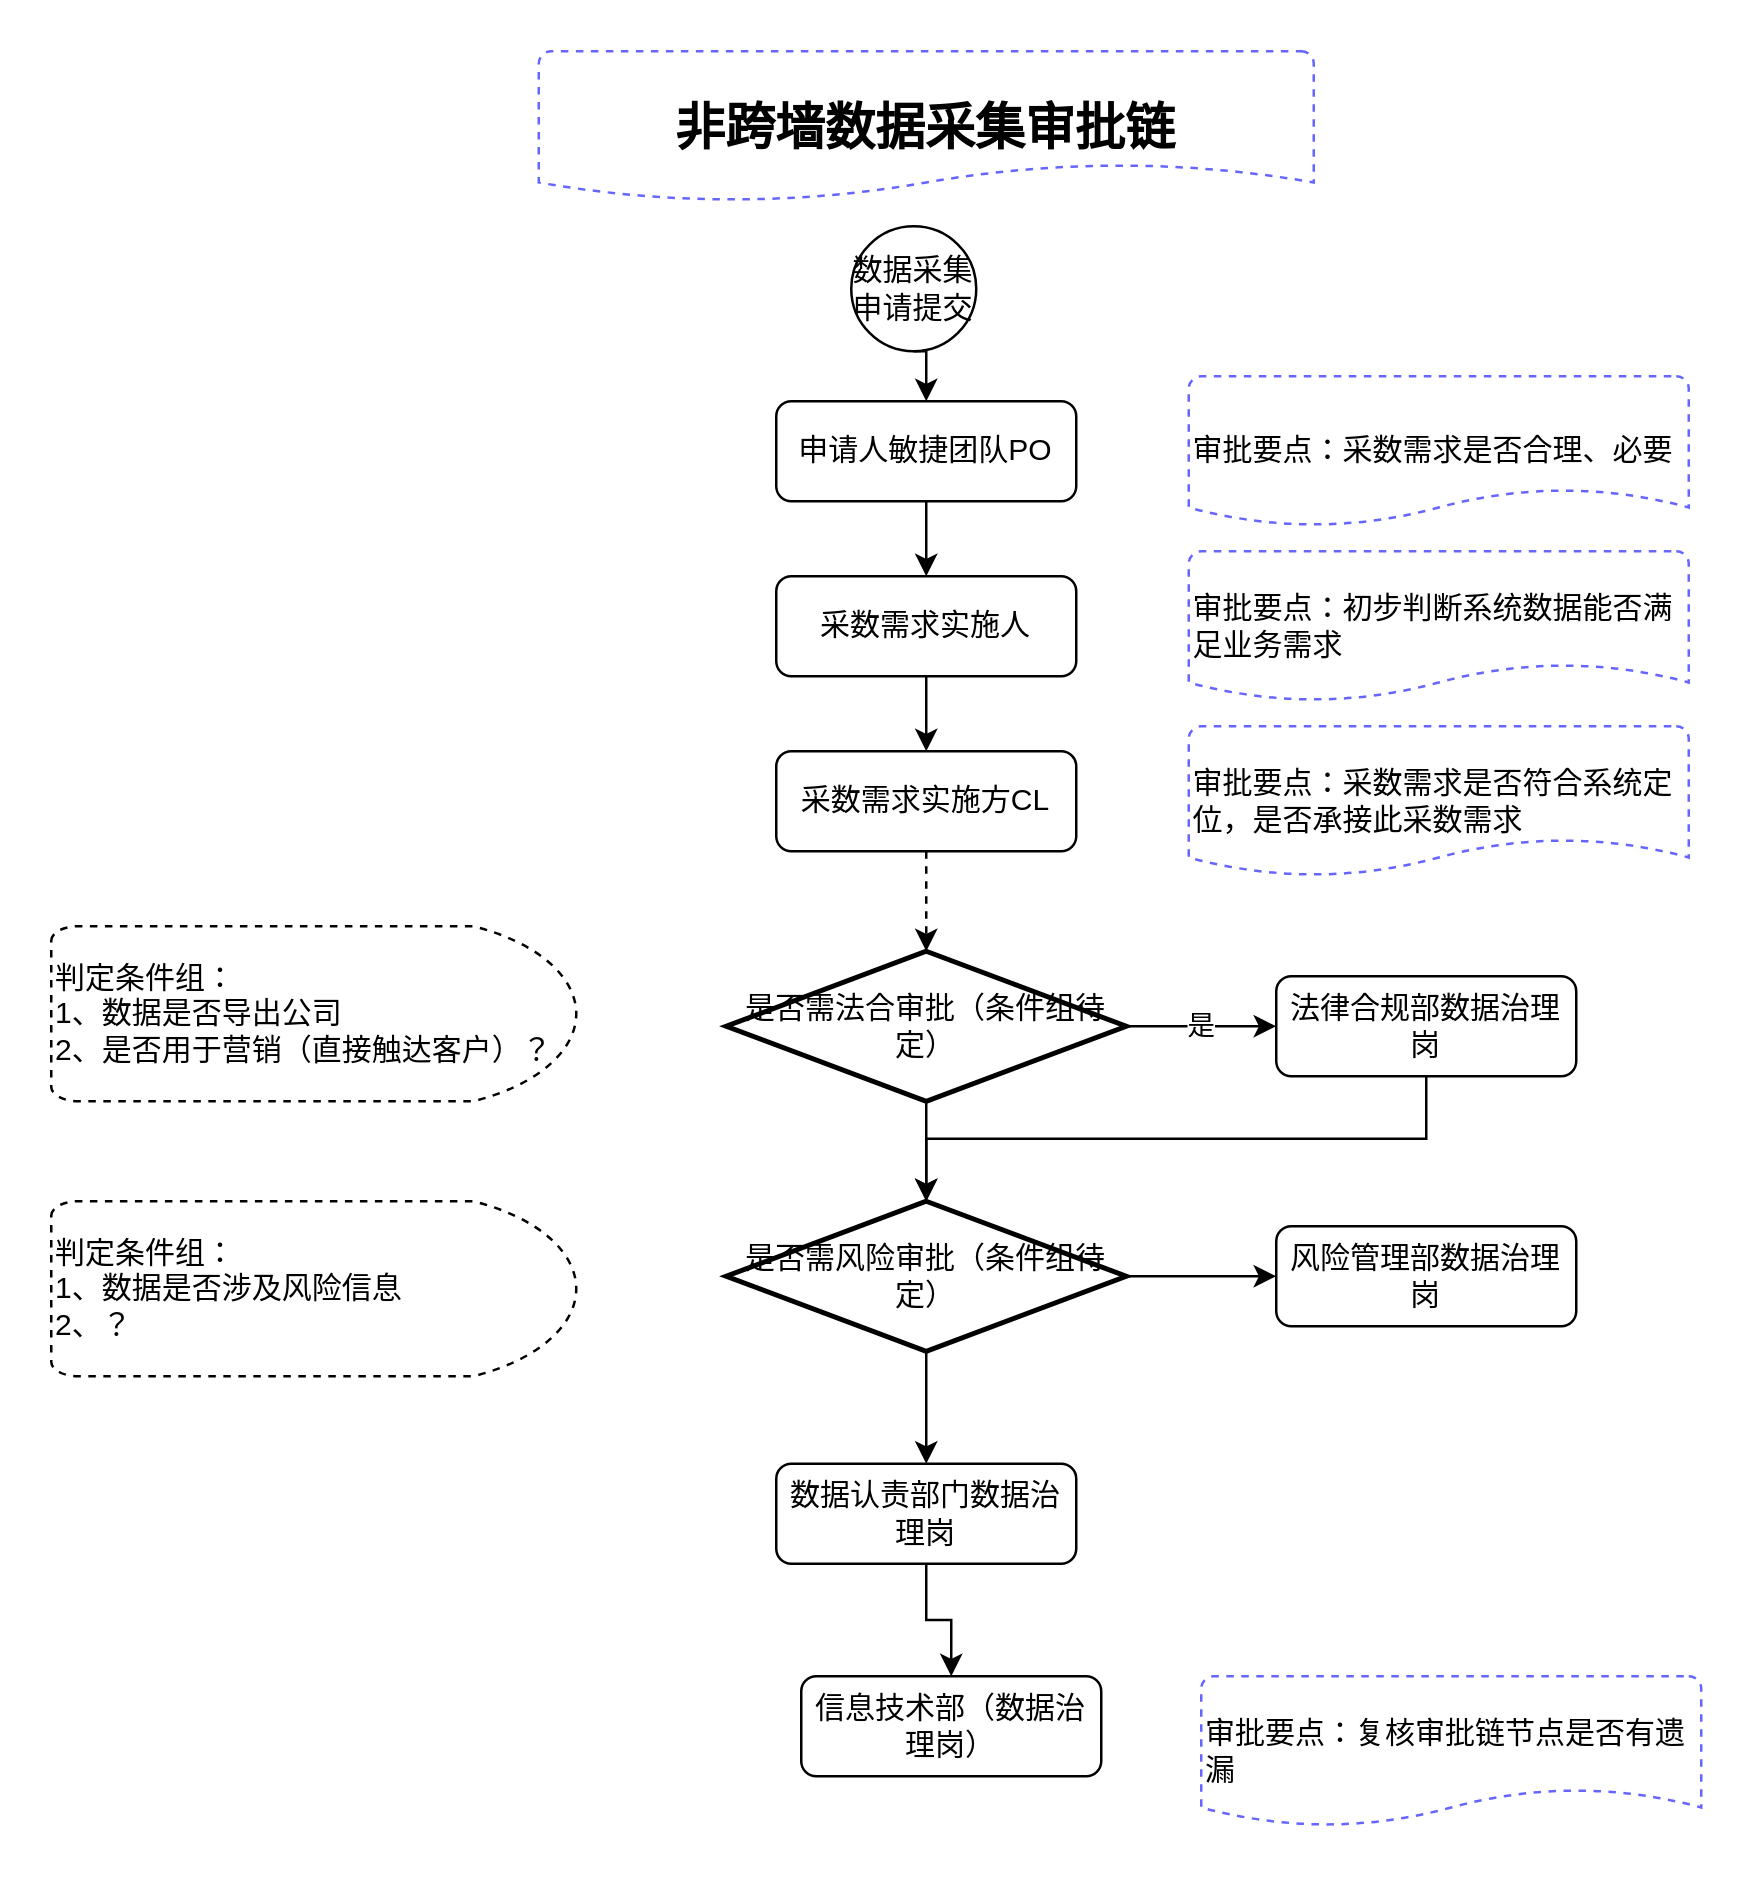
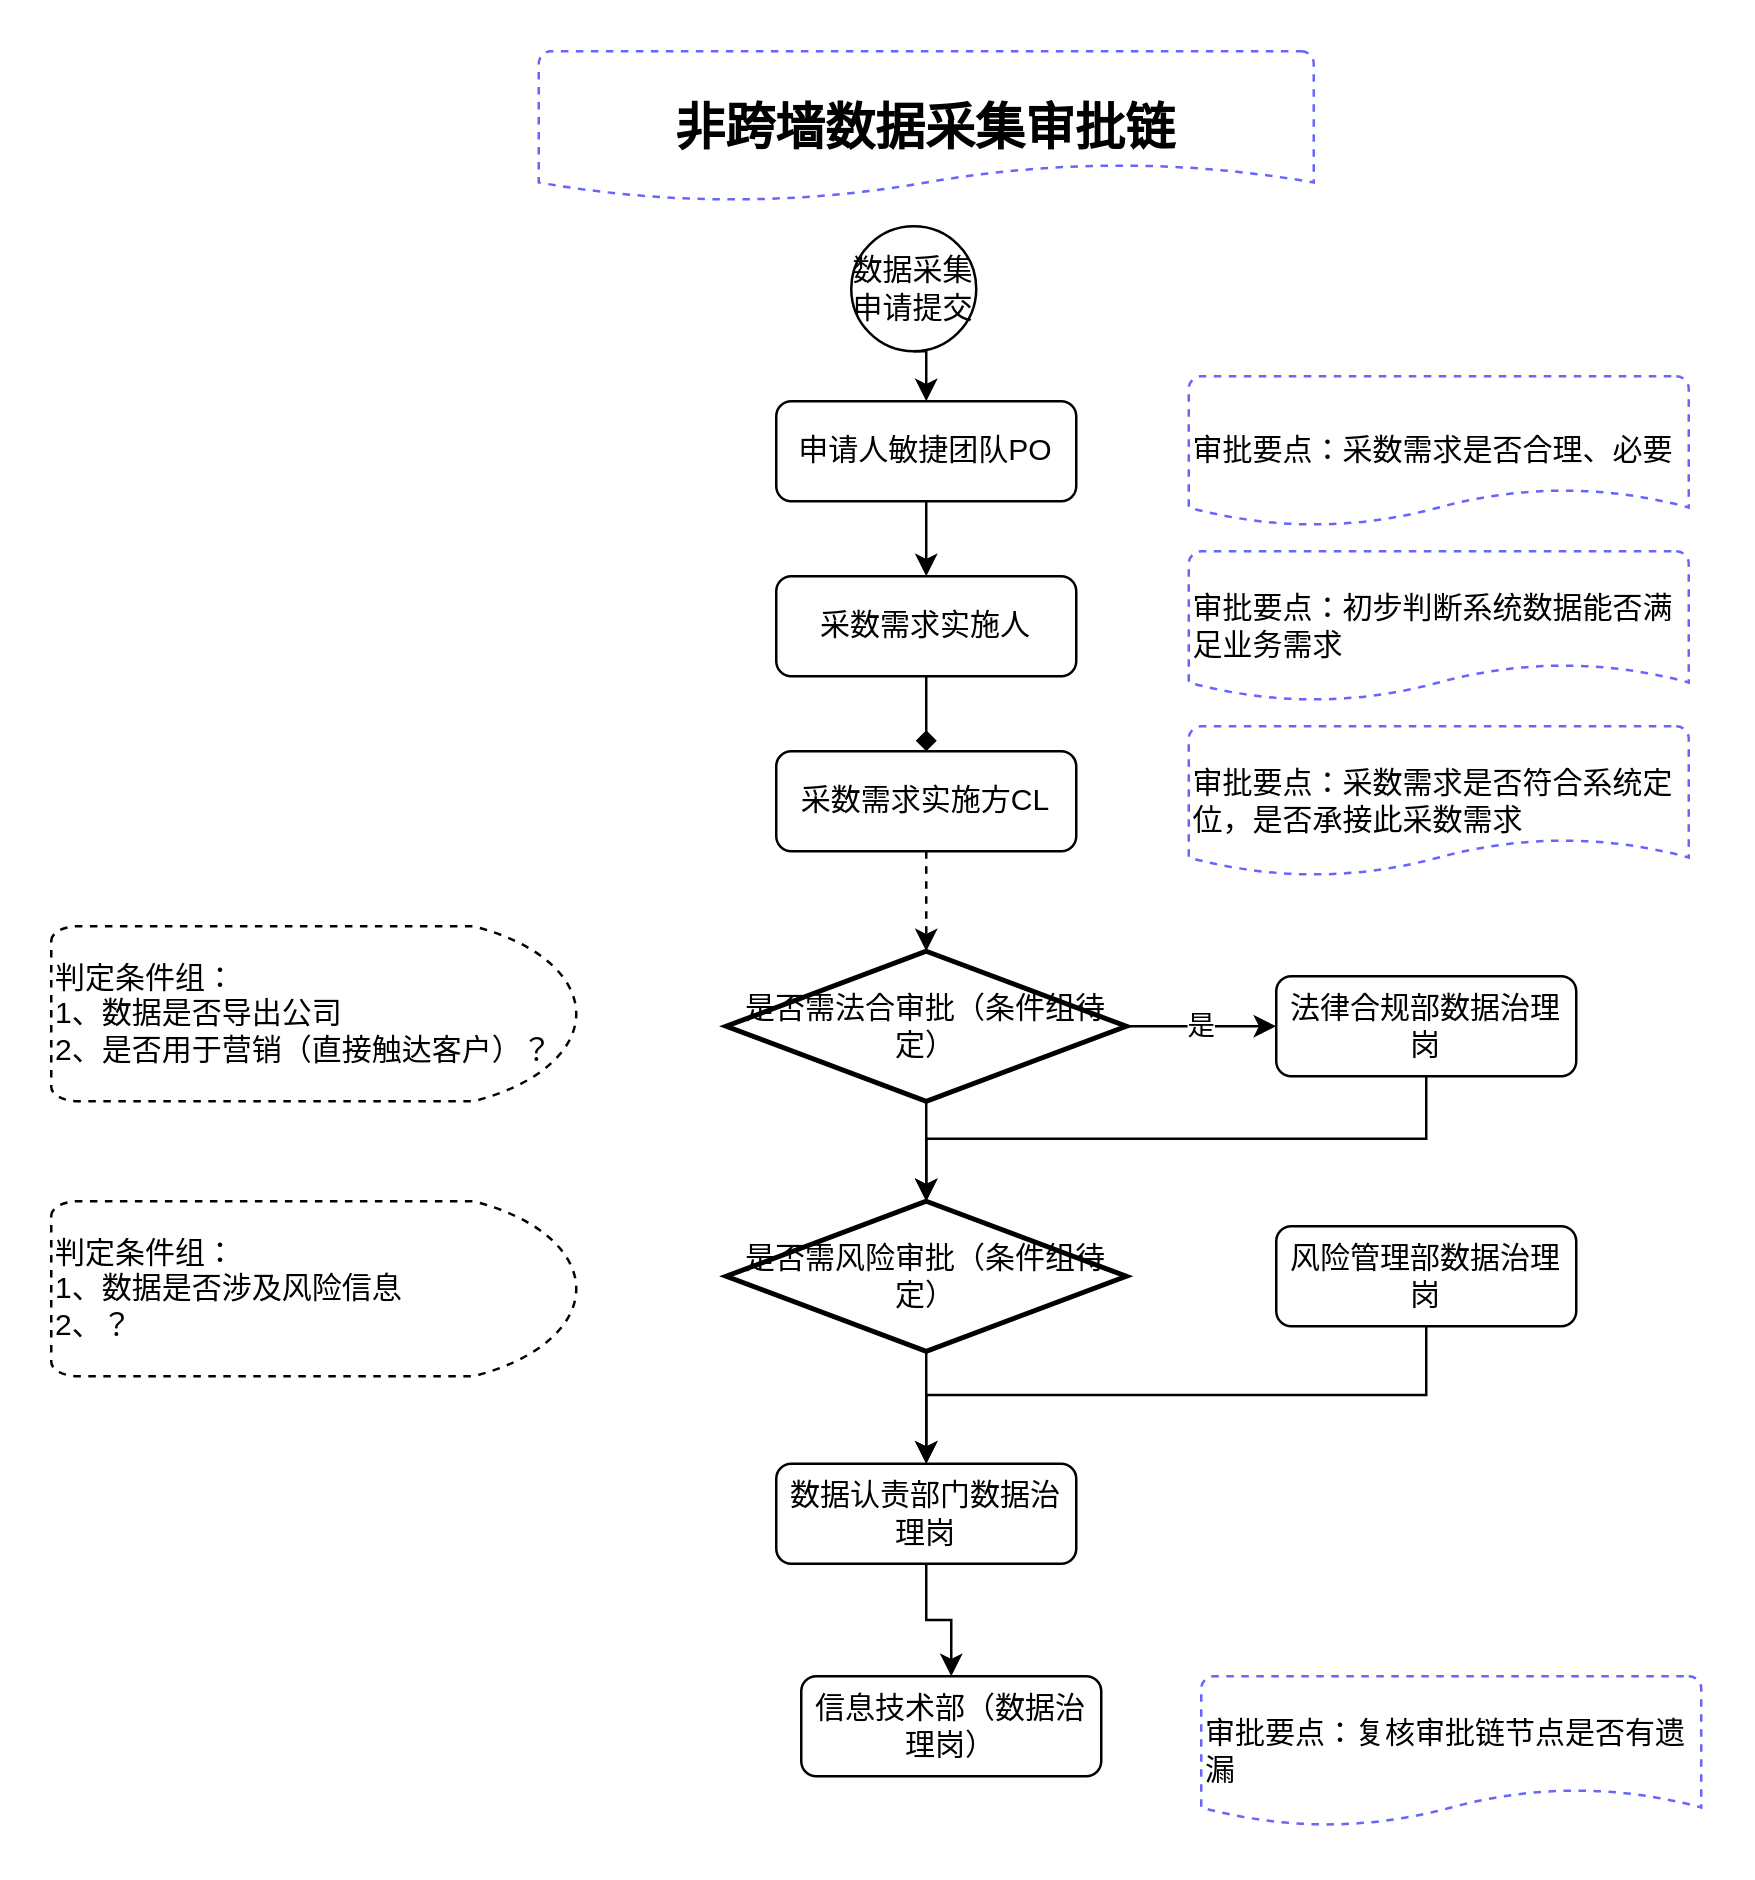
edge "采数需求实施人" -> "采数需求实施方CL": arrowhead classic -> diamond
edge "是否需风险审批（条件组待定）" -> "风险管理部数据治理岗": removed
edge "风险管理部数据治理岗" -> "数据认责部门数据治理岗": added
